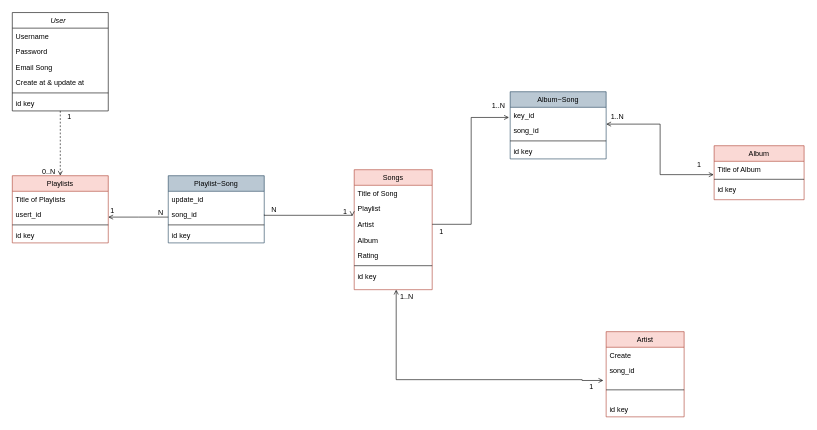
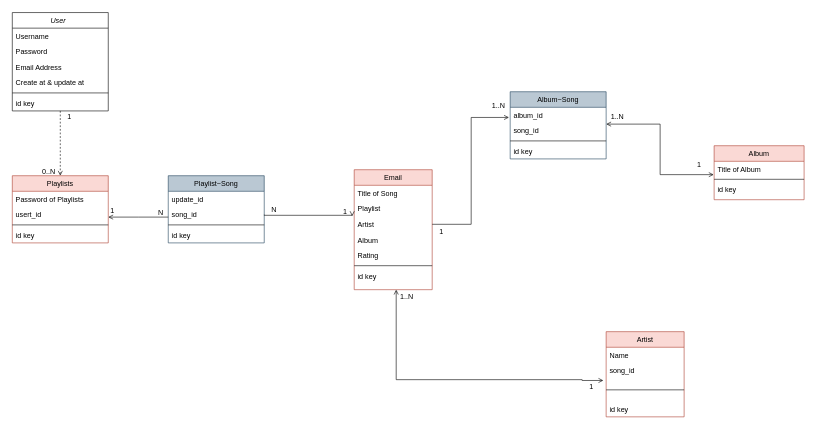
node "Email Song": label "Email Song" -> "Email Address"
node "key_id": label "key_id" -> "album_id"
node "Songs": label "Songs" -> "Email"
node "Title of Playlists": label "Title of Playlists" -> "Password of Playlists"
node "Create": label "Create" -> "Name"
